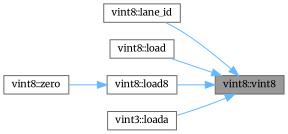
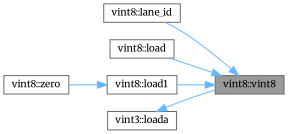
node "vint8::load8": label "vint8::load8" -> "vint8::load1"
edge "vint3::loada" -> "vint8::vint8": reversed
